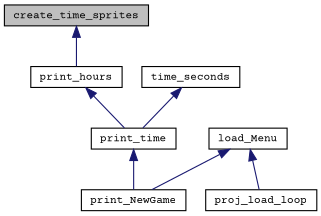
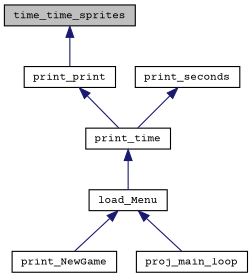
node "create_time_sprites": label "create_time_sprites" -> "time_time_sprites"
node "print_hours": label "print_hours" -> "print_print"
node "time_seconds": label "time_seconds" -> "print_seconds"
edge "print_NewGame" -> "print_time": now "load_Menu" -> "print_time"
node "proj_load_loop": label "proj_load_loop" -> "proj_main_loop"
